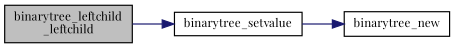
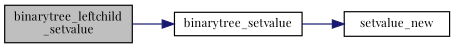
node "binarytree_leftchild _leftchild": label "binarytree_leftchild _leftchild" -> "binarytree_leftchild _setvalue"
node "binarytree_new": label "binarytree_new" -> "setvalue_new"
